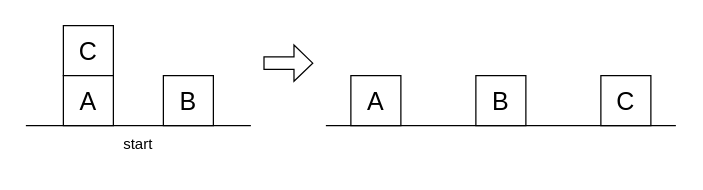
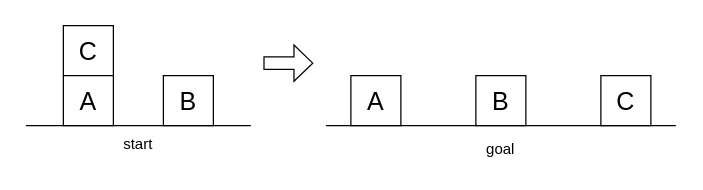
node "goal": added
